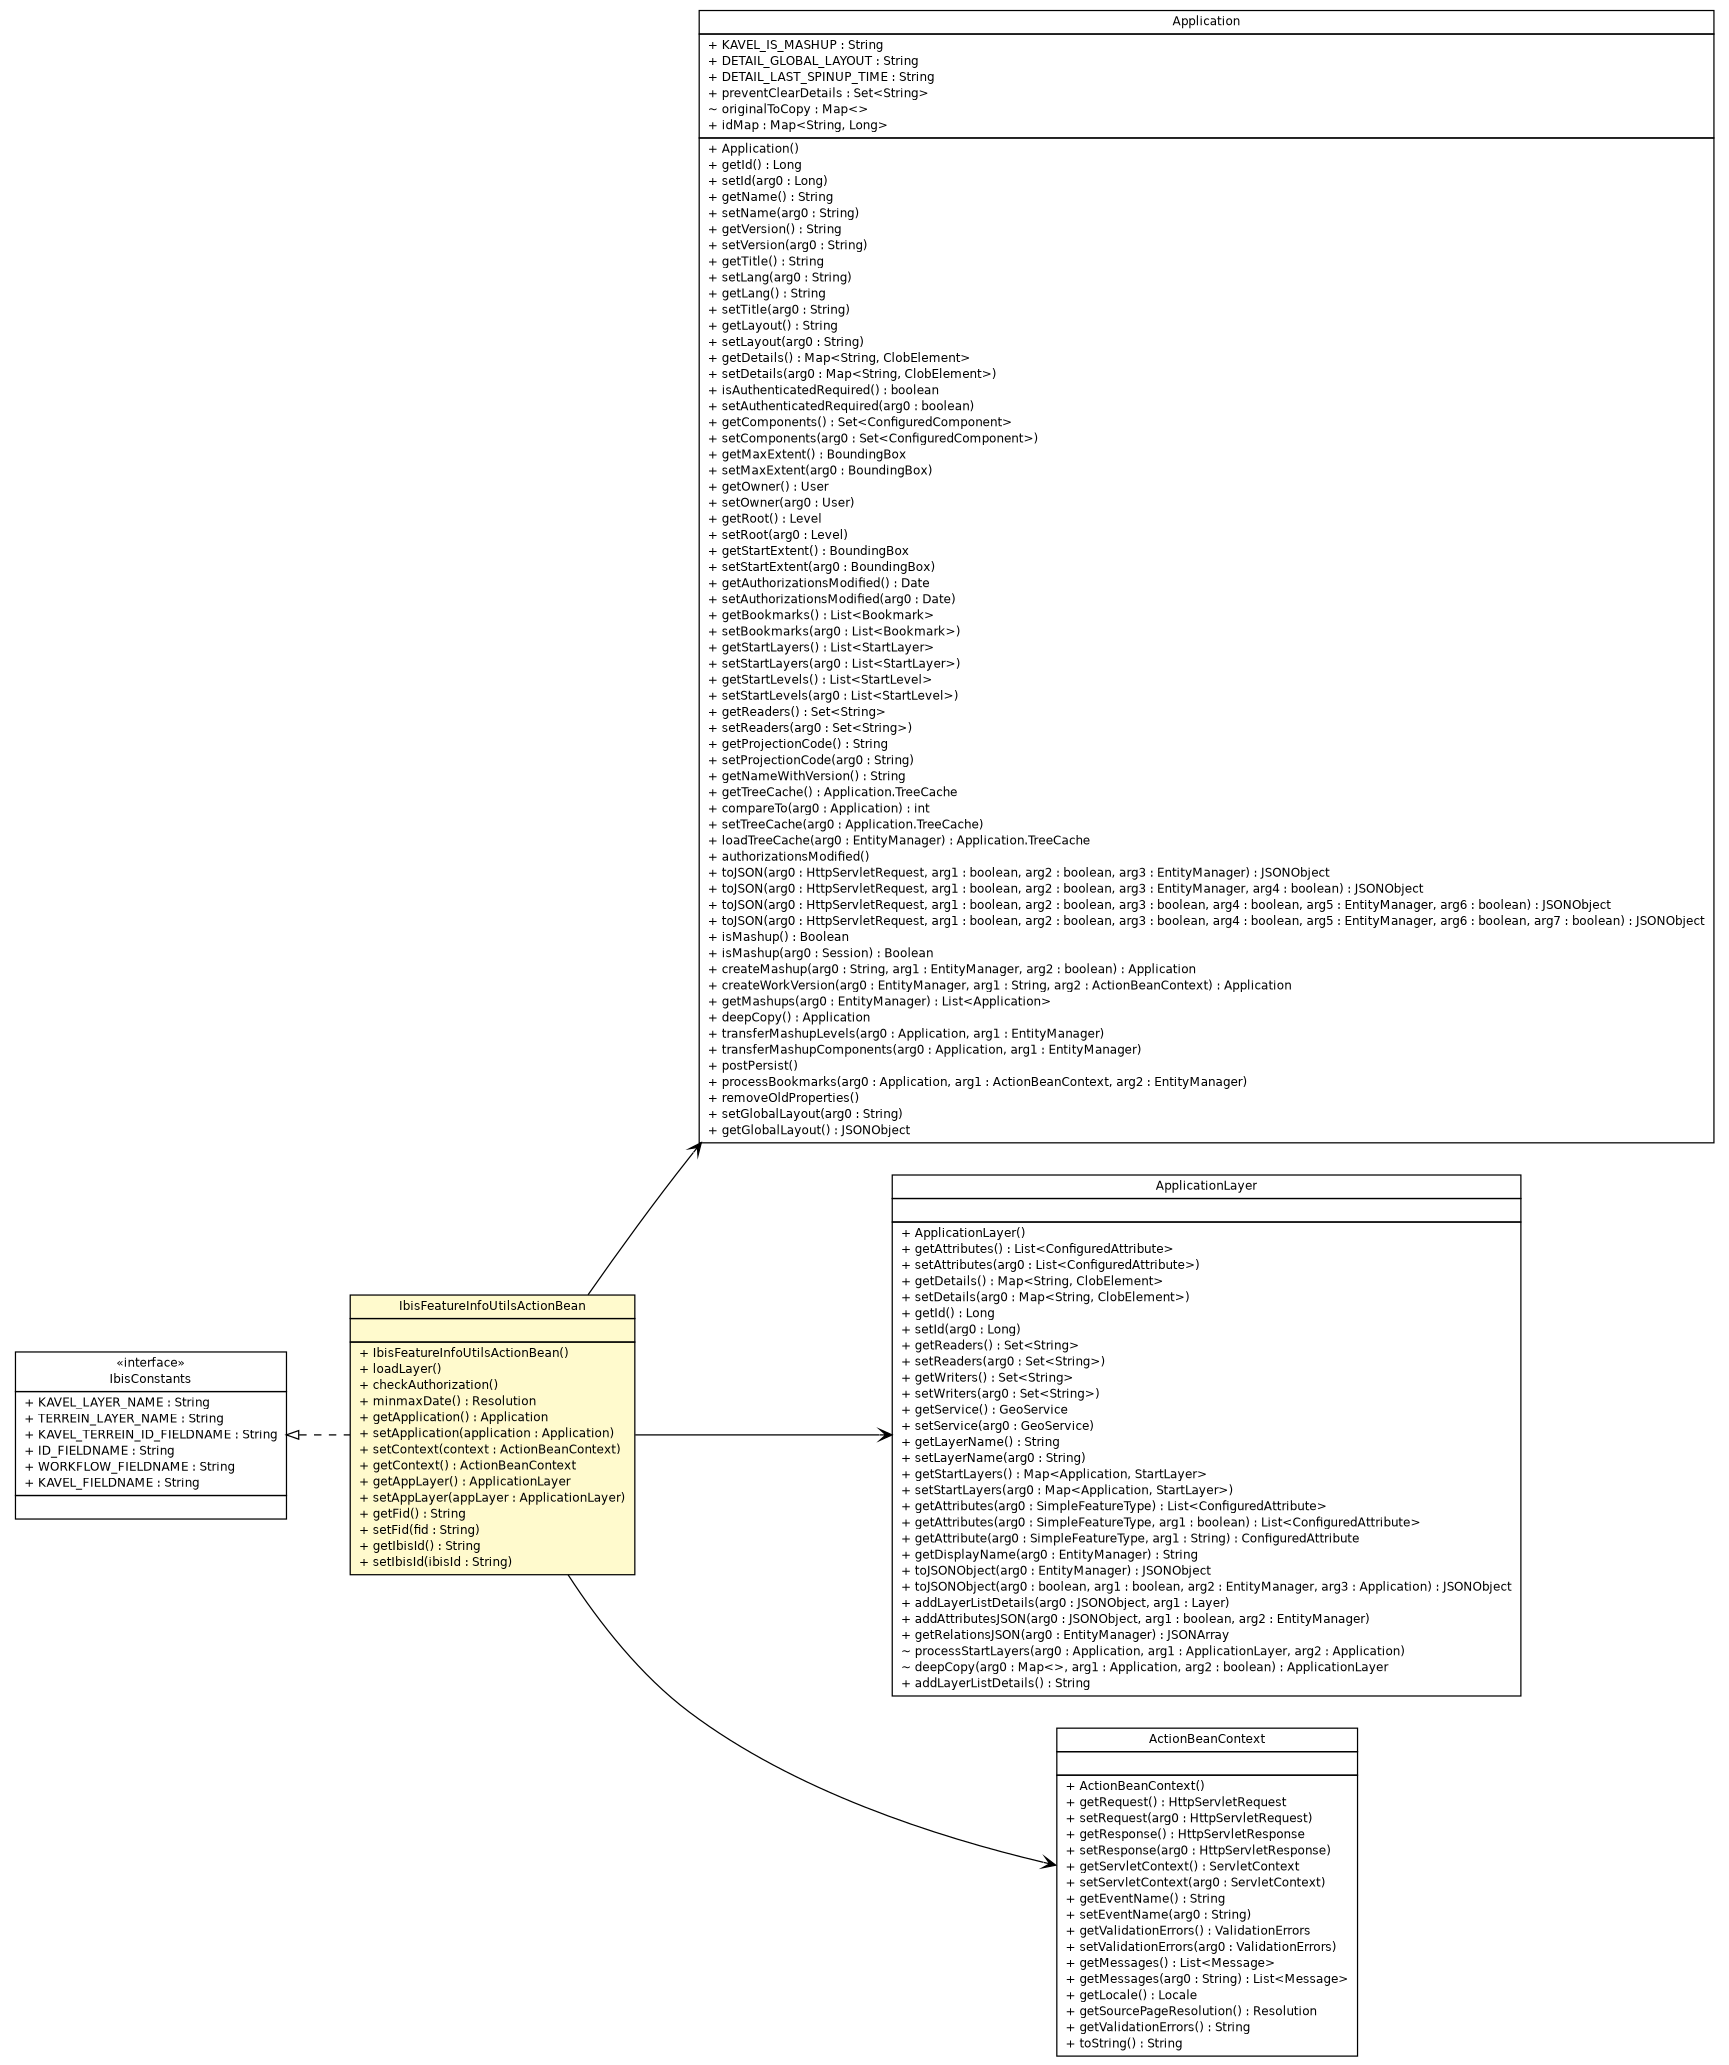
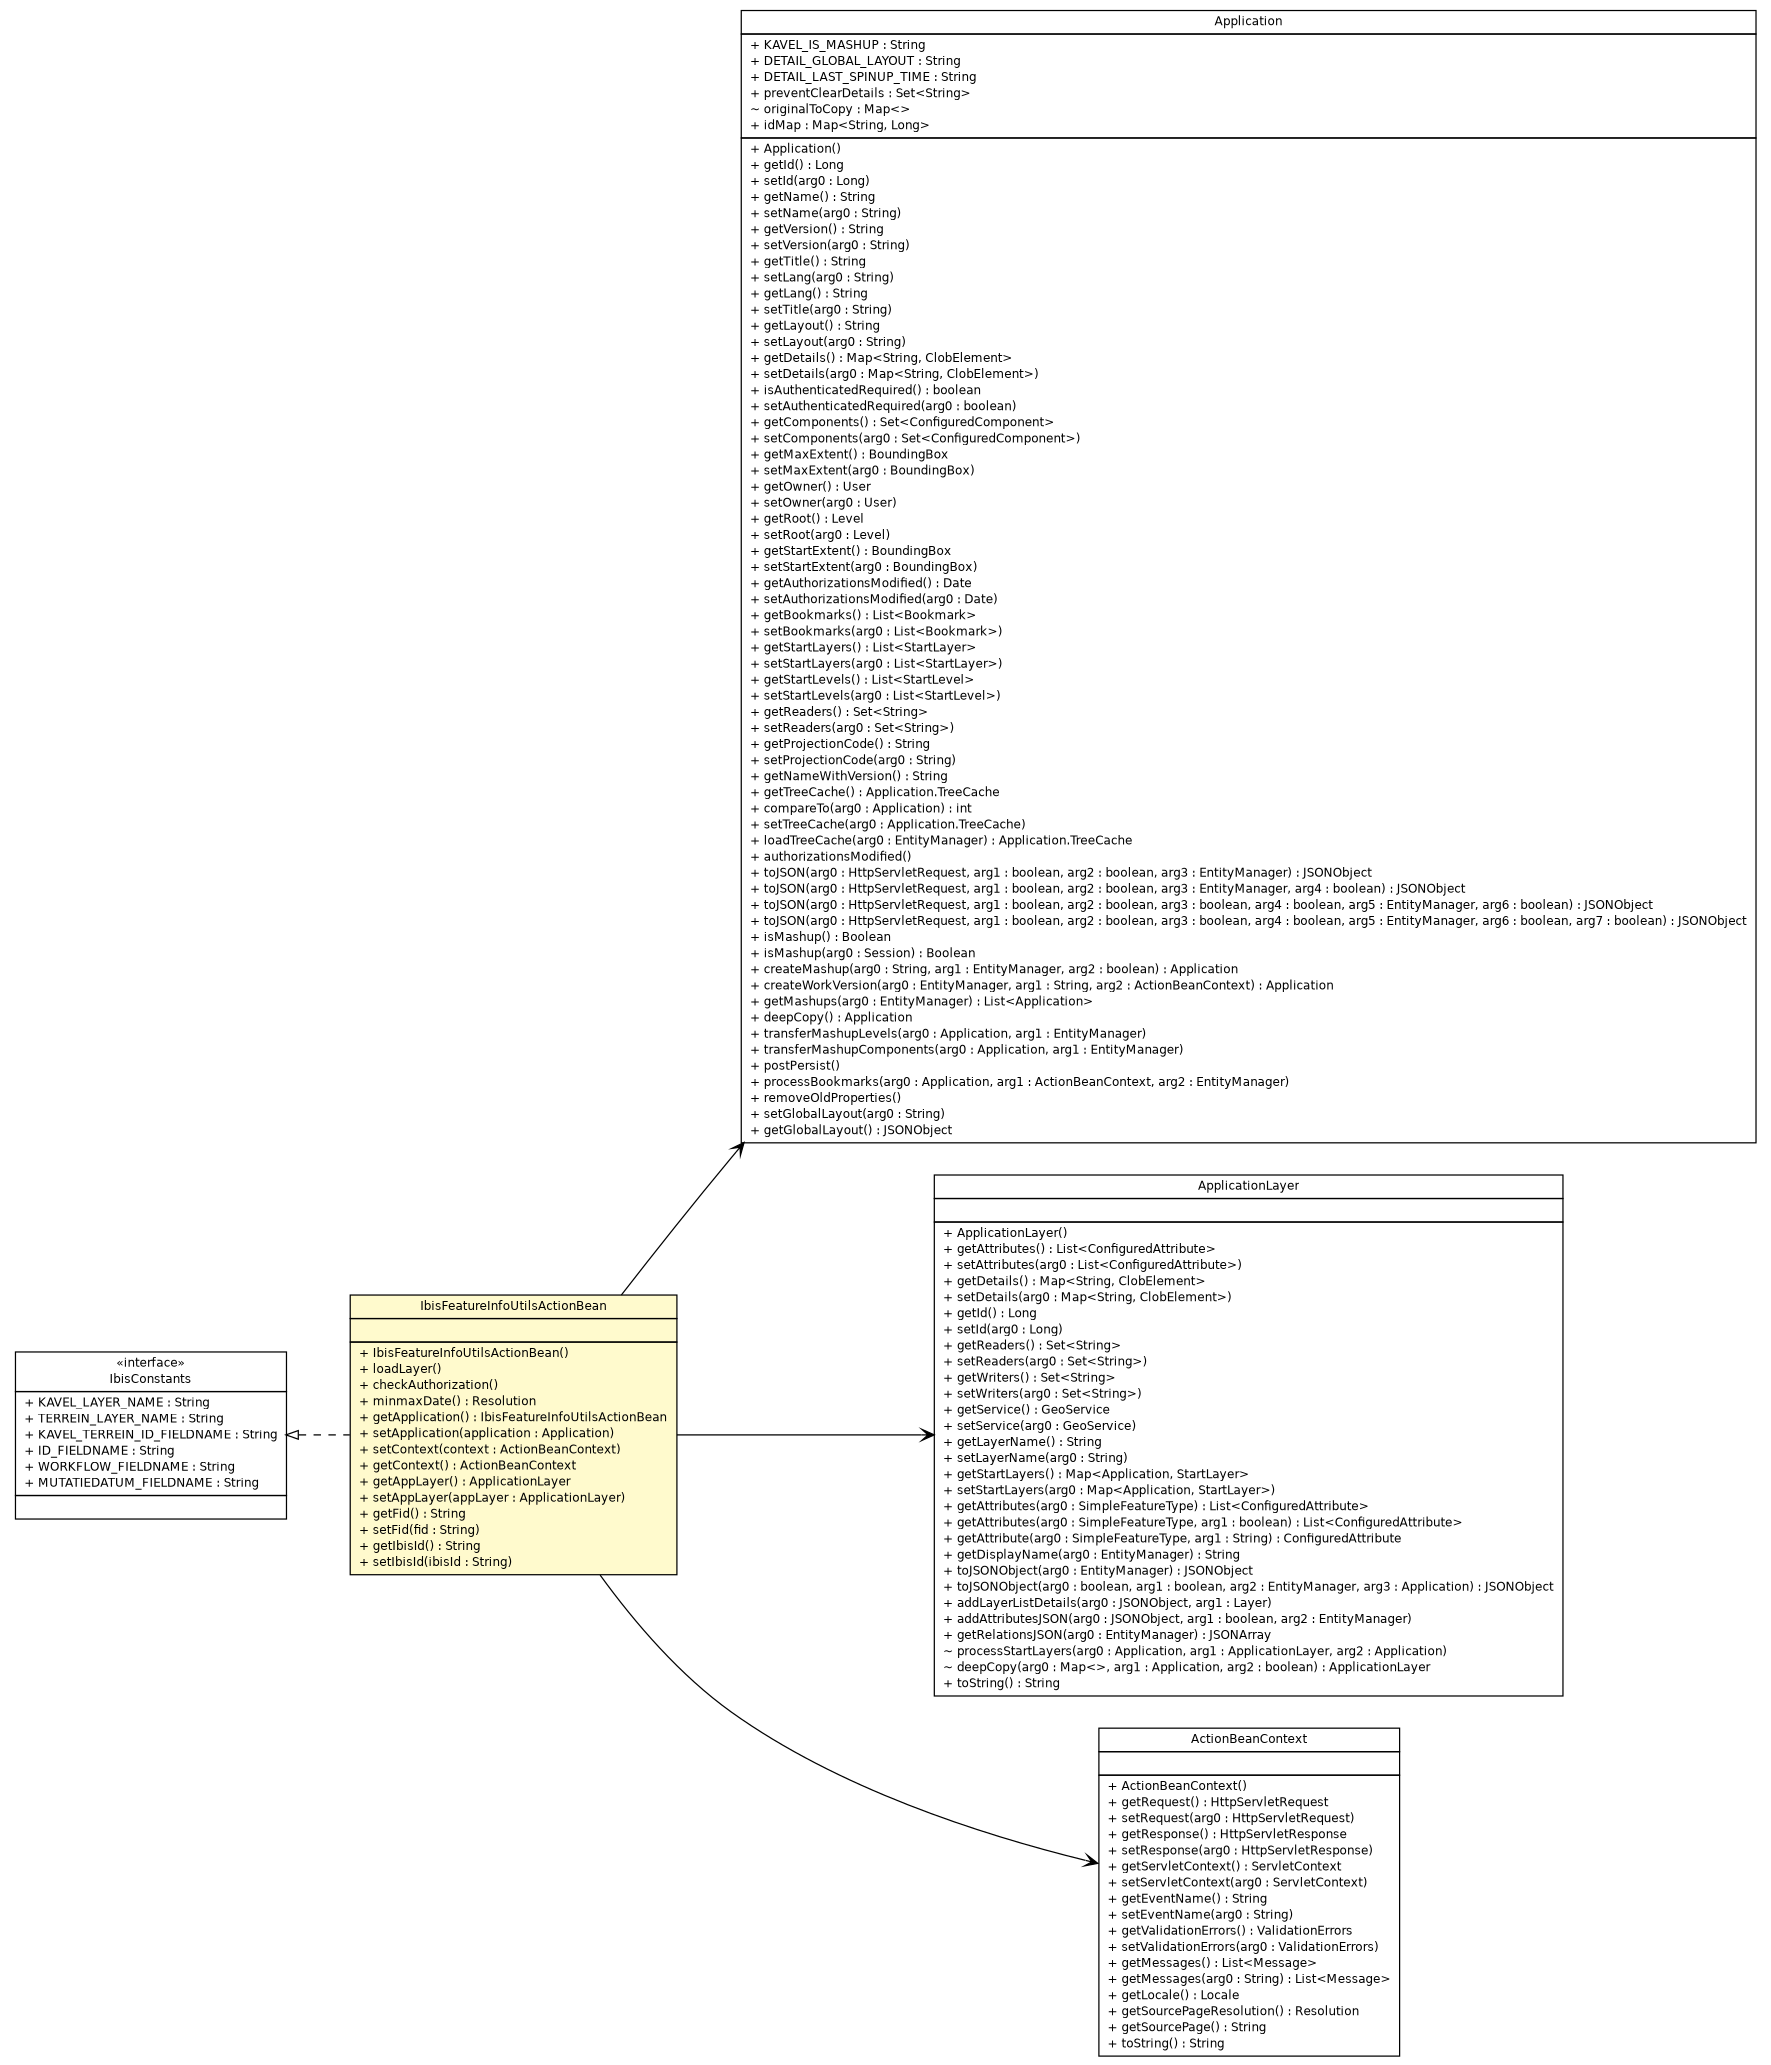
node "IbisFeatureInfoUtilsActionBean": text "+ getApplication() : Application" -> "+ getApplication() : IbisFeatureInfoUtilsActionBean"
node "IbisConstants": text "+ KAVEL_FIELDNAME : String" -> "+ MUTATIEDATUM_FIELDNAME : String"
node "ApplicationLayer": text "+ addLayerListDetails() : String" -> "+ toString() : String"
node "ActionBeanContext": text "+ getValidationErrors() : String" -> "+ getSourcePage() : String"
